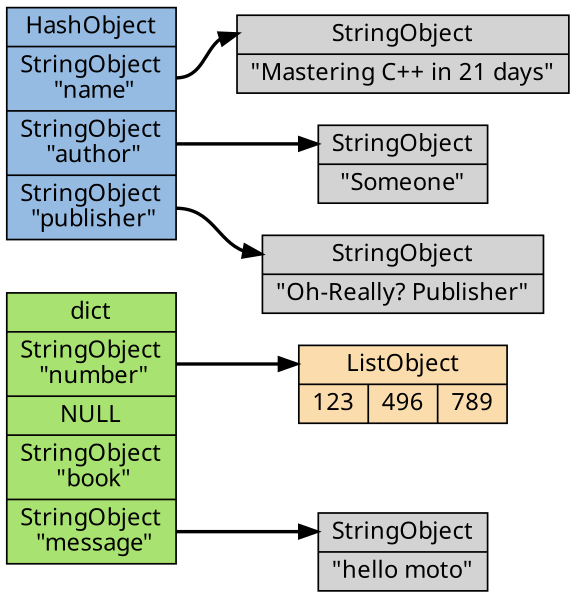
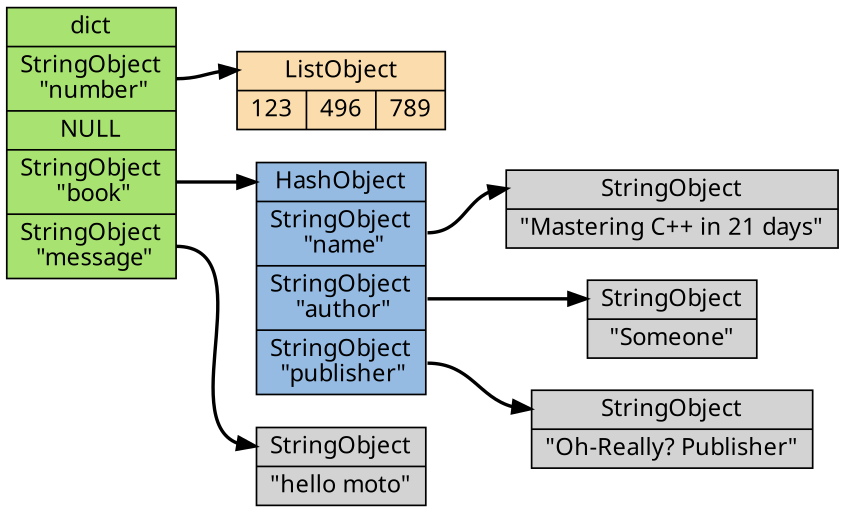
edge "dict" -> "HashObject": added
